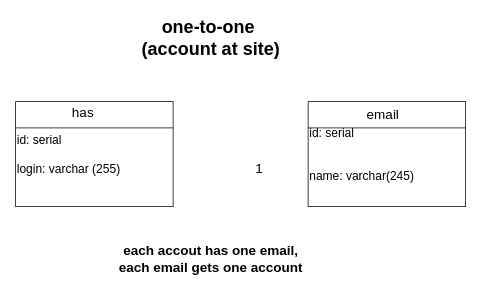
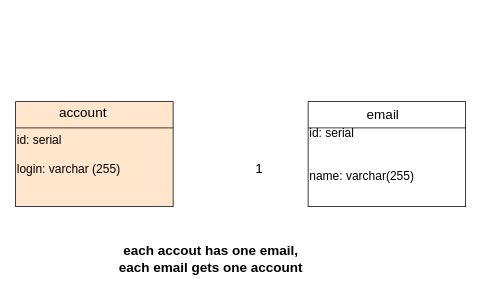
node "one-to-one (account at site)": removed
node "has": label "has" -> "account"
node "id: serial login: varchar (255)": fillcolor #ffffff -> #ffe6cc
node "id: serial name: varchar(245)": label "id: serial name: varchar(245)" -> "id: serial name: varchar(255)"
